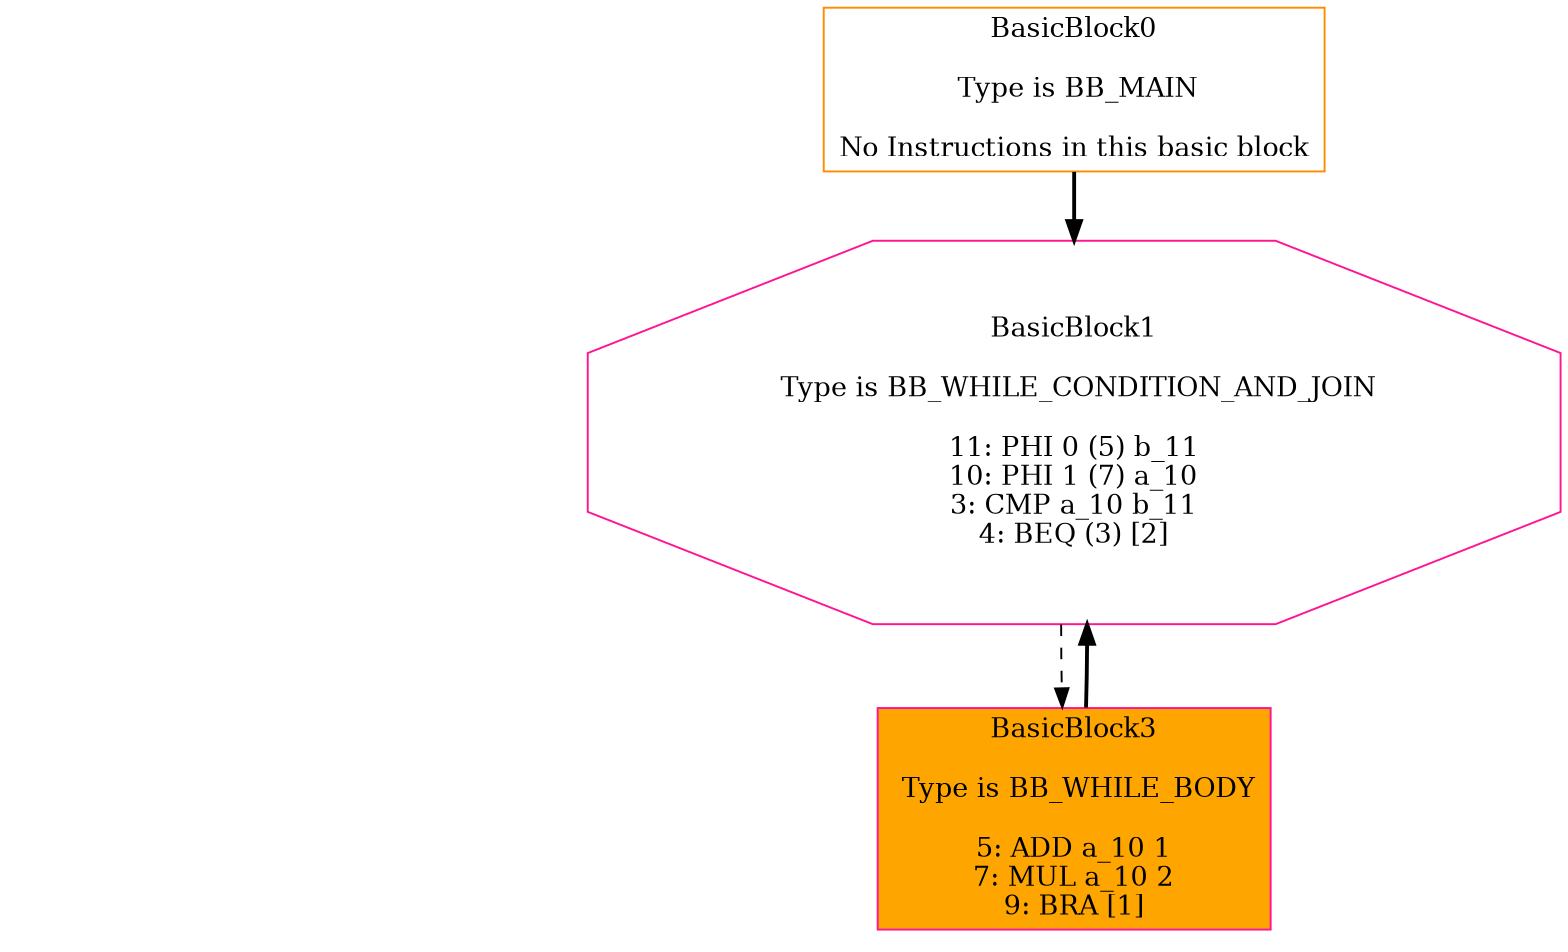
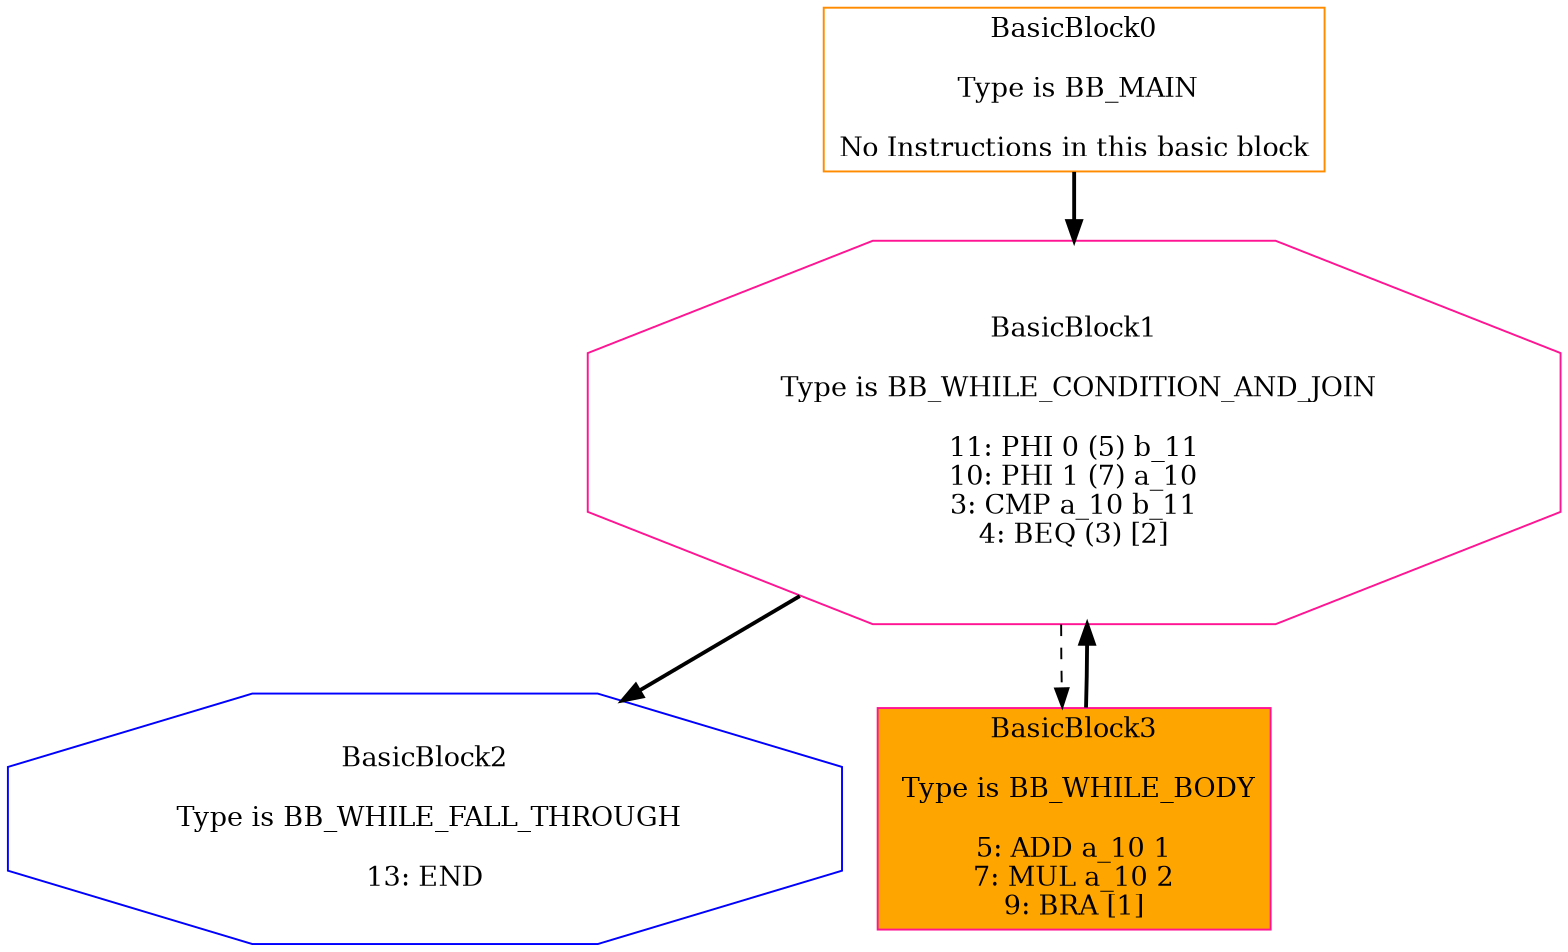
node "BasicBlock2 Type is BB_WHILE_FALL_THROUGH 13: END": added
